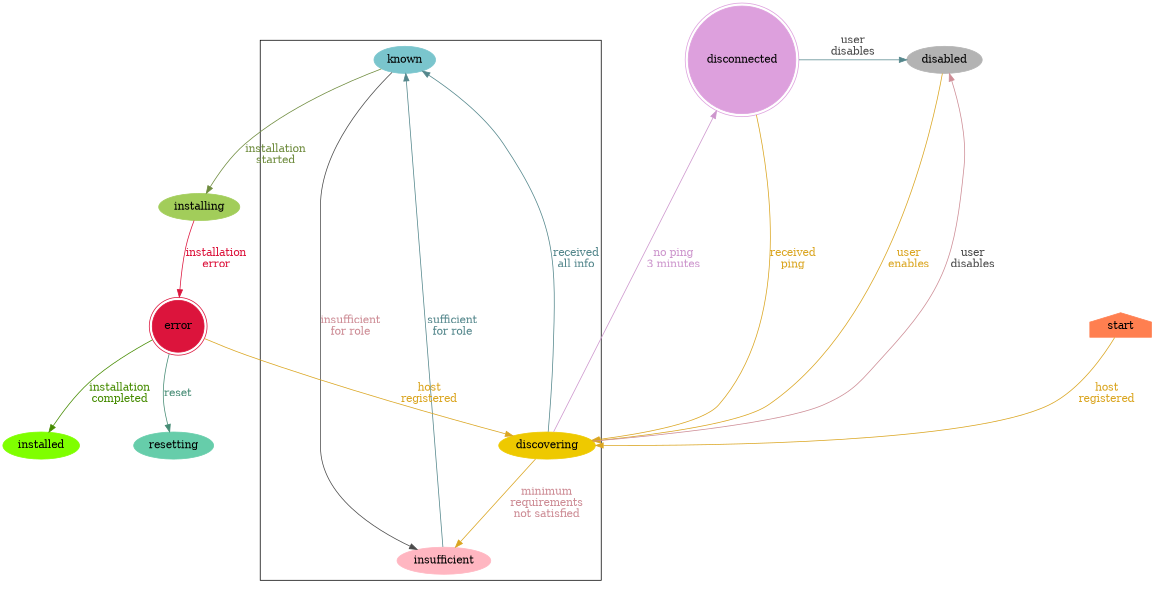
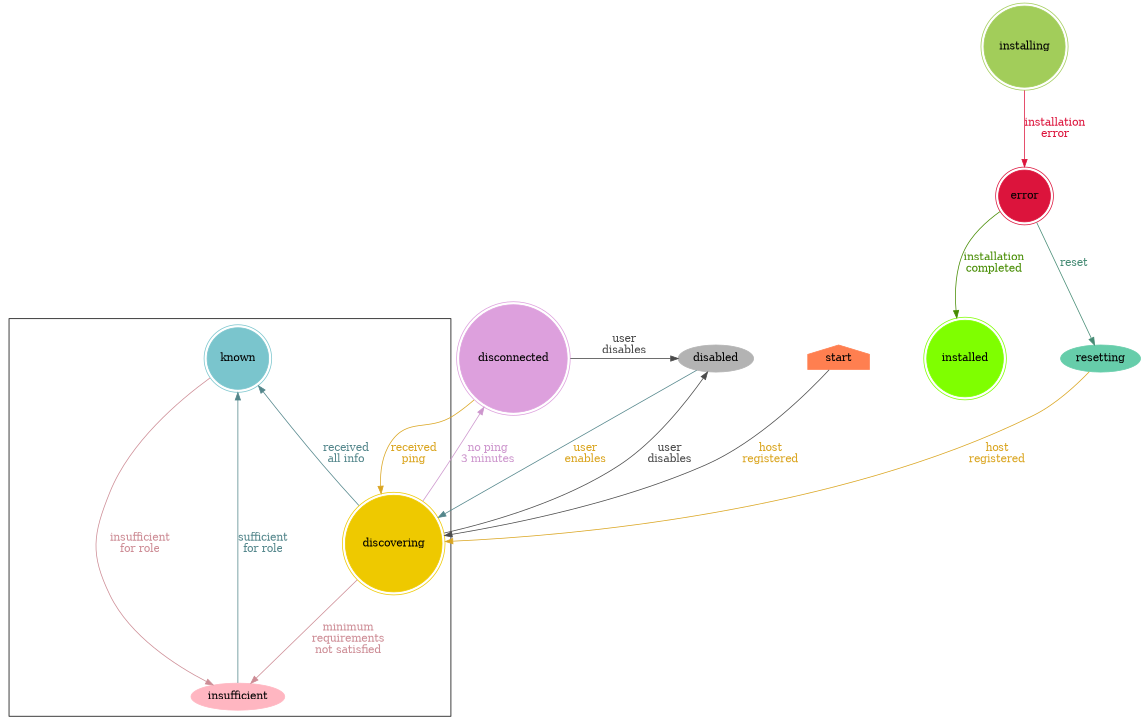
node "known": shape ellipse -> doublecircle
edge "disconnected" -> "disabled": color cadetblue4 -> grey29
edge "known" -> "installing": removed, label "installation started"
node "installing": shape ellipse -> doublecircle
edge "known" -> "insufficient": color grey29 -> lightpink3
edge "disabled" -> "discovering": color goldenrod -> cadetblue4
edge "discovering" -> "disabled": color lightpink3 -> grey29
edge "error" -> "discovering": now "resetting" -> "discovering"
edge "start" -> "discovering": color goldenrod -> grey29
node "installed": shape ellipse -> doublecircle
node "discovering": shape ellipse -> doublecircle
edge "discovering" -> "insufficient": color goldenrod -> lightpink3
